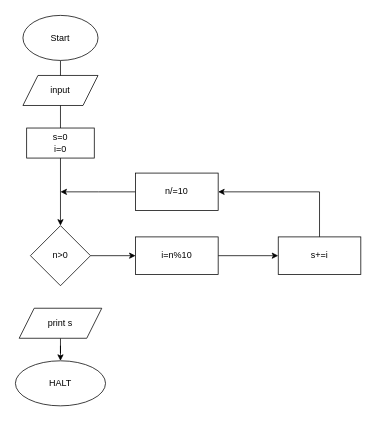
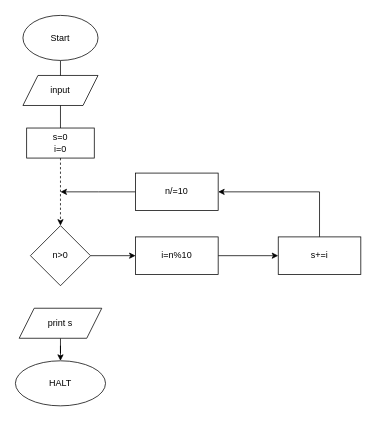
edge "s=0 i=0" -> "n>0": style solid -> dashed
